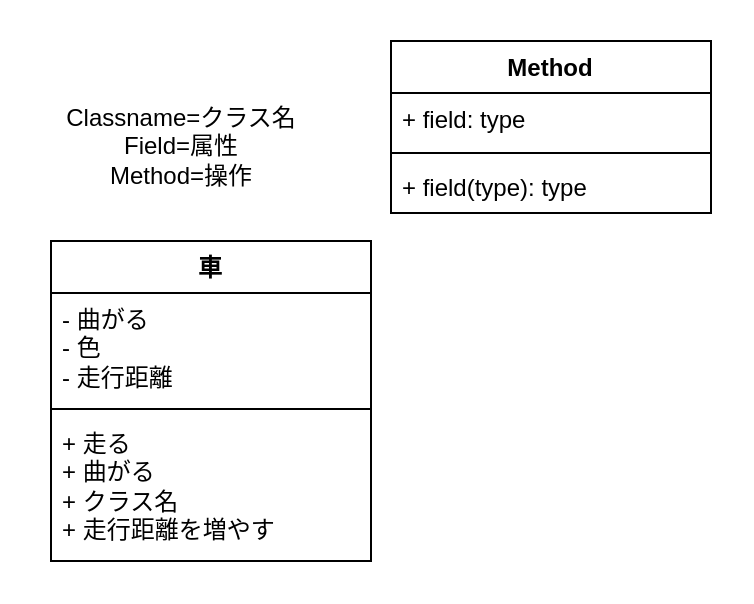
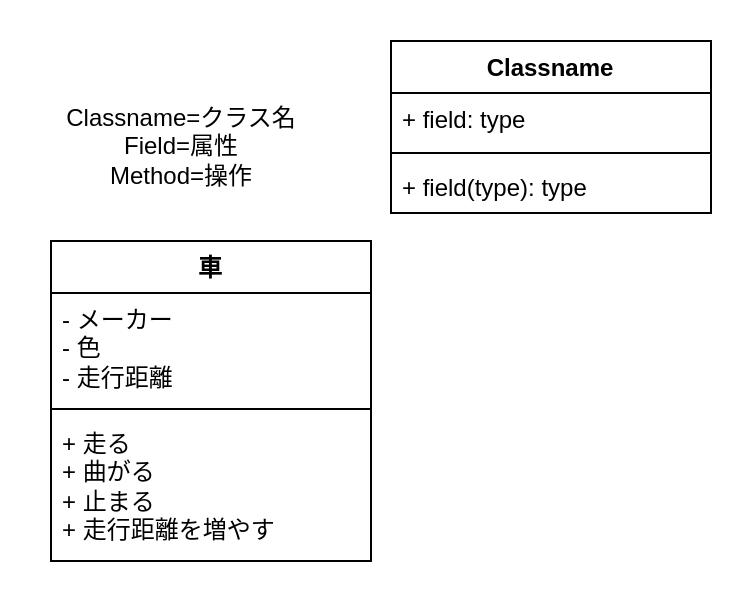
node "Method": label "Method" -> "Classname"
node "- 曲がる - 色 - 走行距離": label "- 曲がる - 色 - 走行距離" -> "- メーカー - 色 - 走行距離"
node "+ 走る + 曲がる + クラス名 + 走行距離を増やす": label "+ 走る + 曲がる + クラス名 + 走行距離を増やす" -> "+ 走る + 曲がる + 止まる + 走行距離を増やす"
